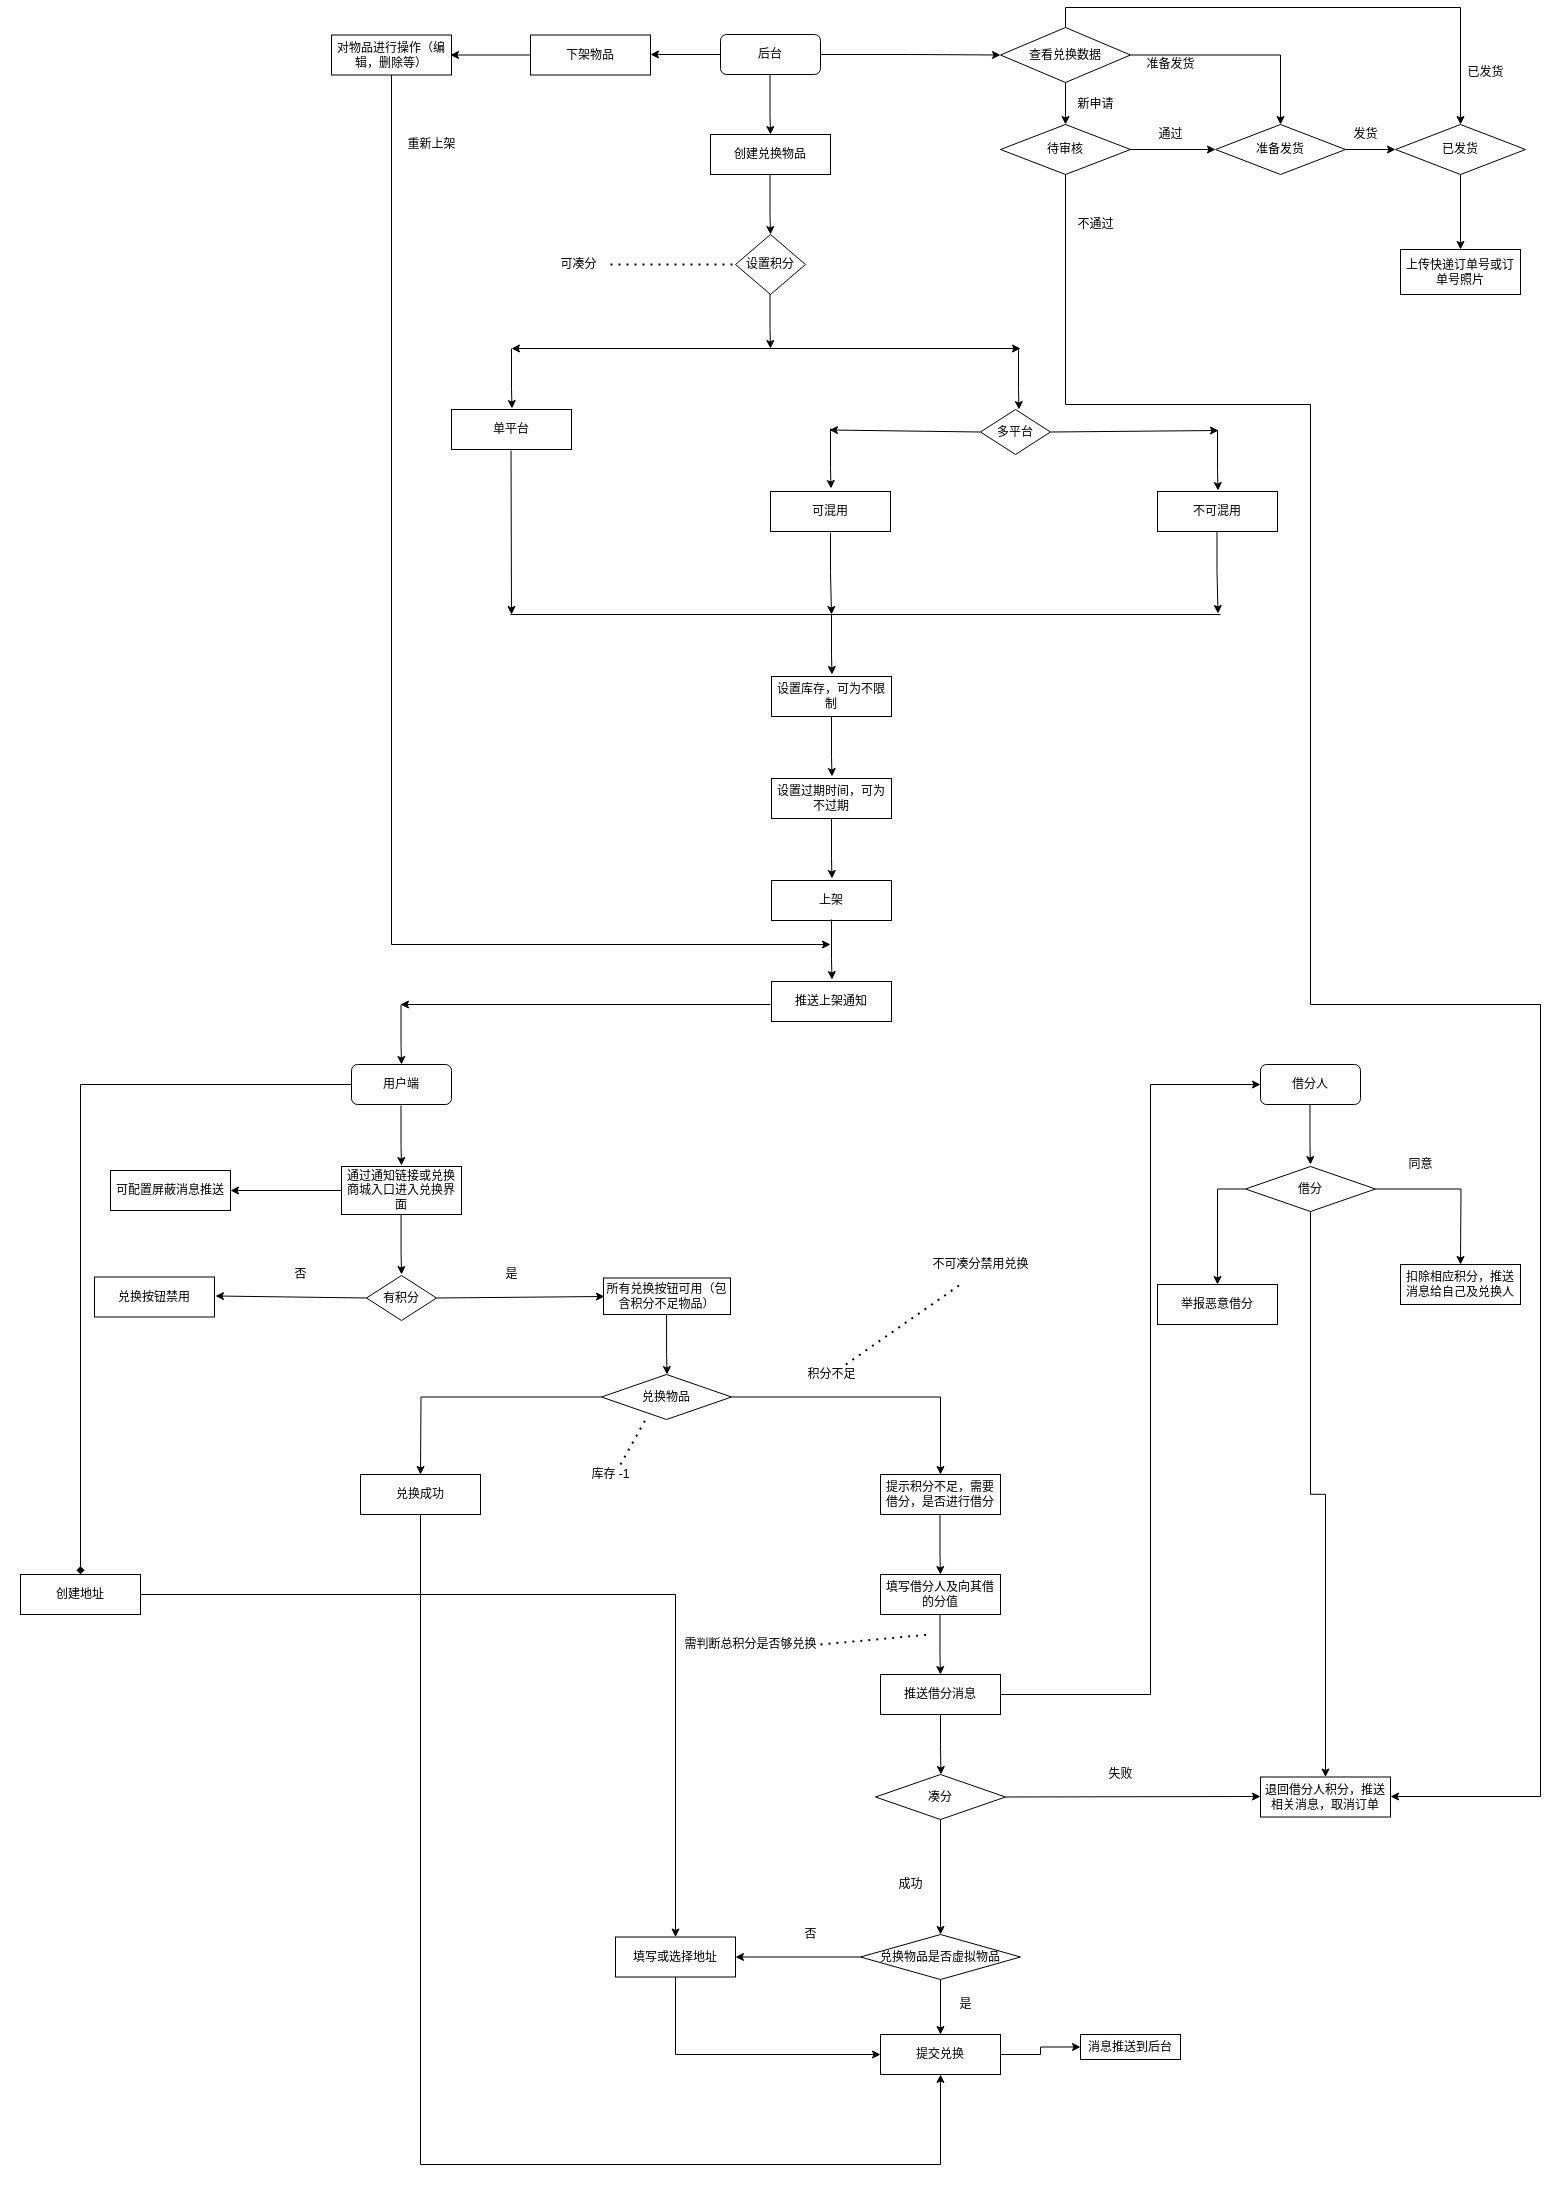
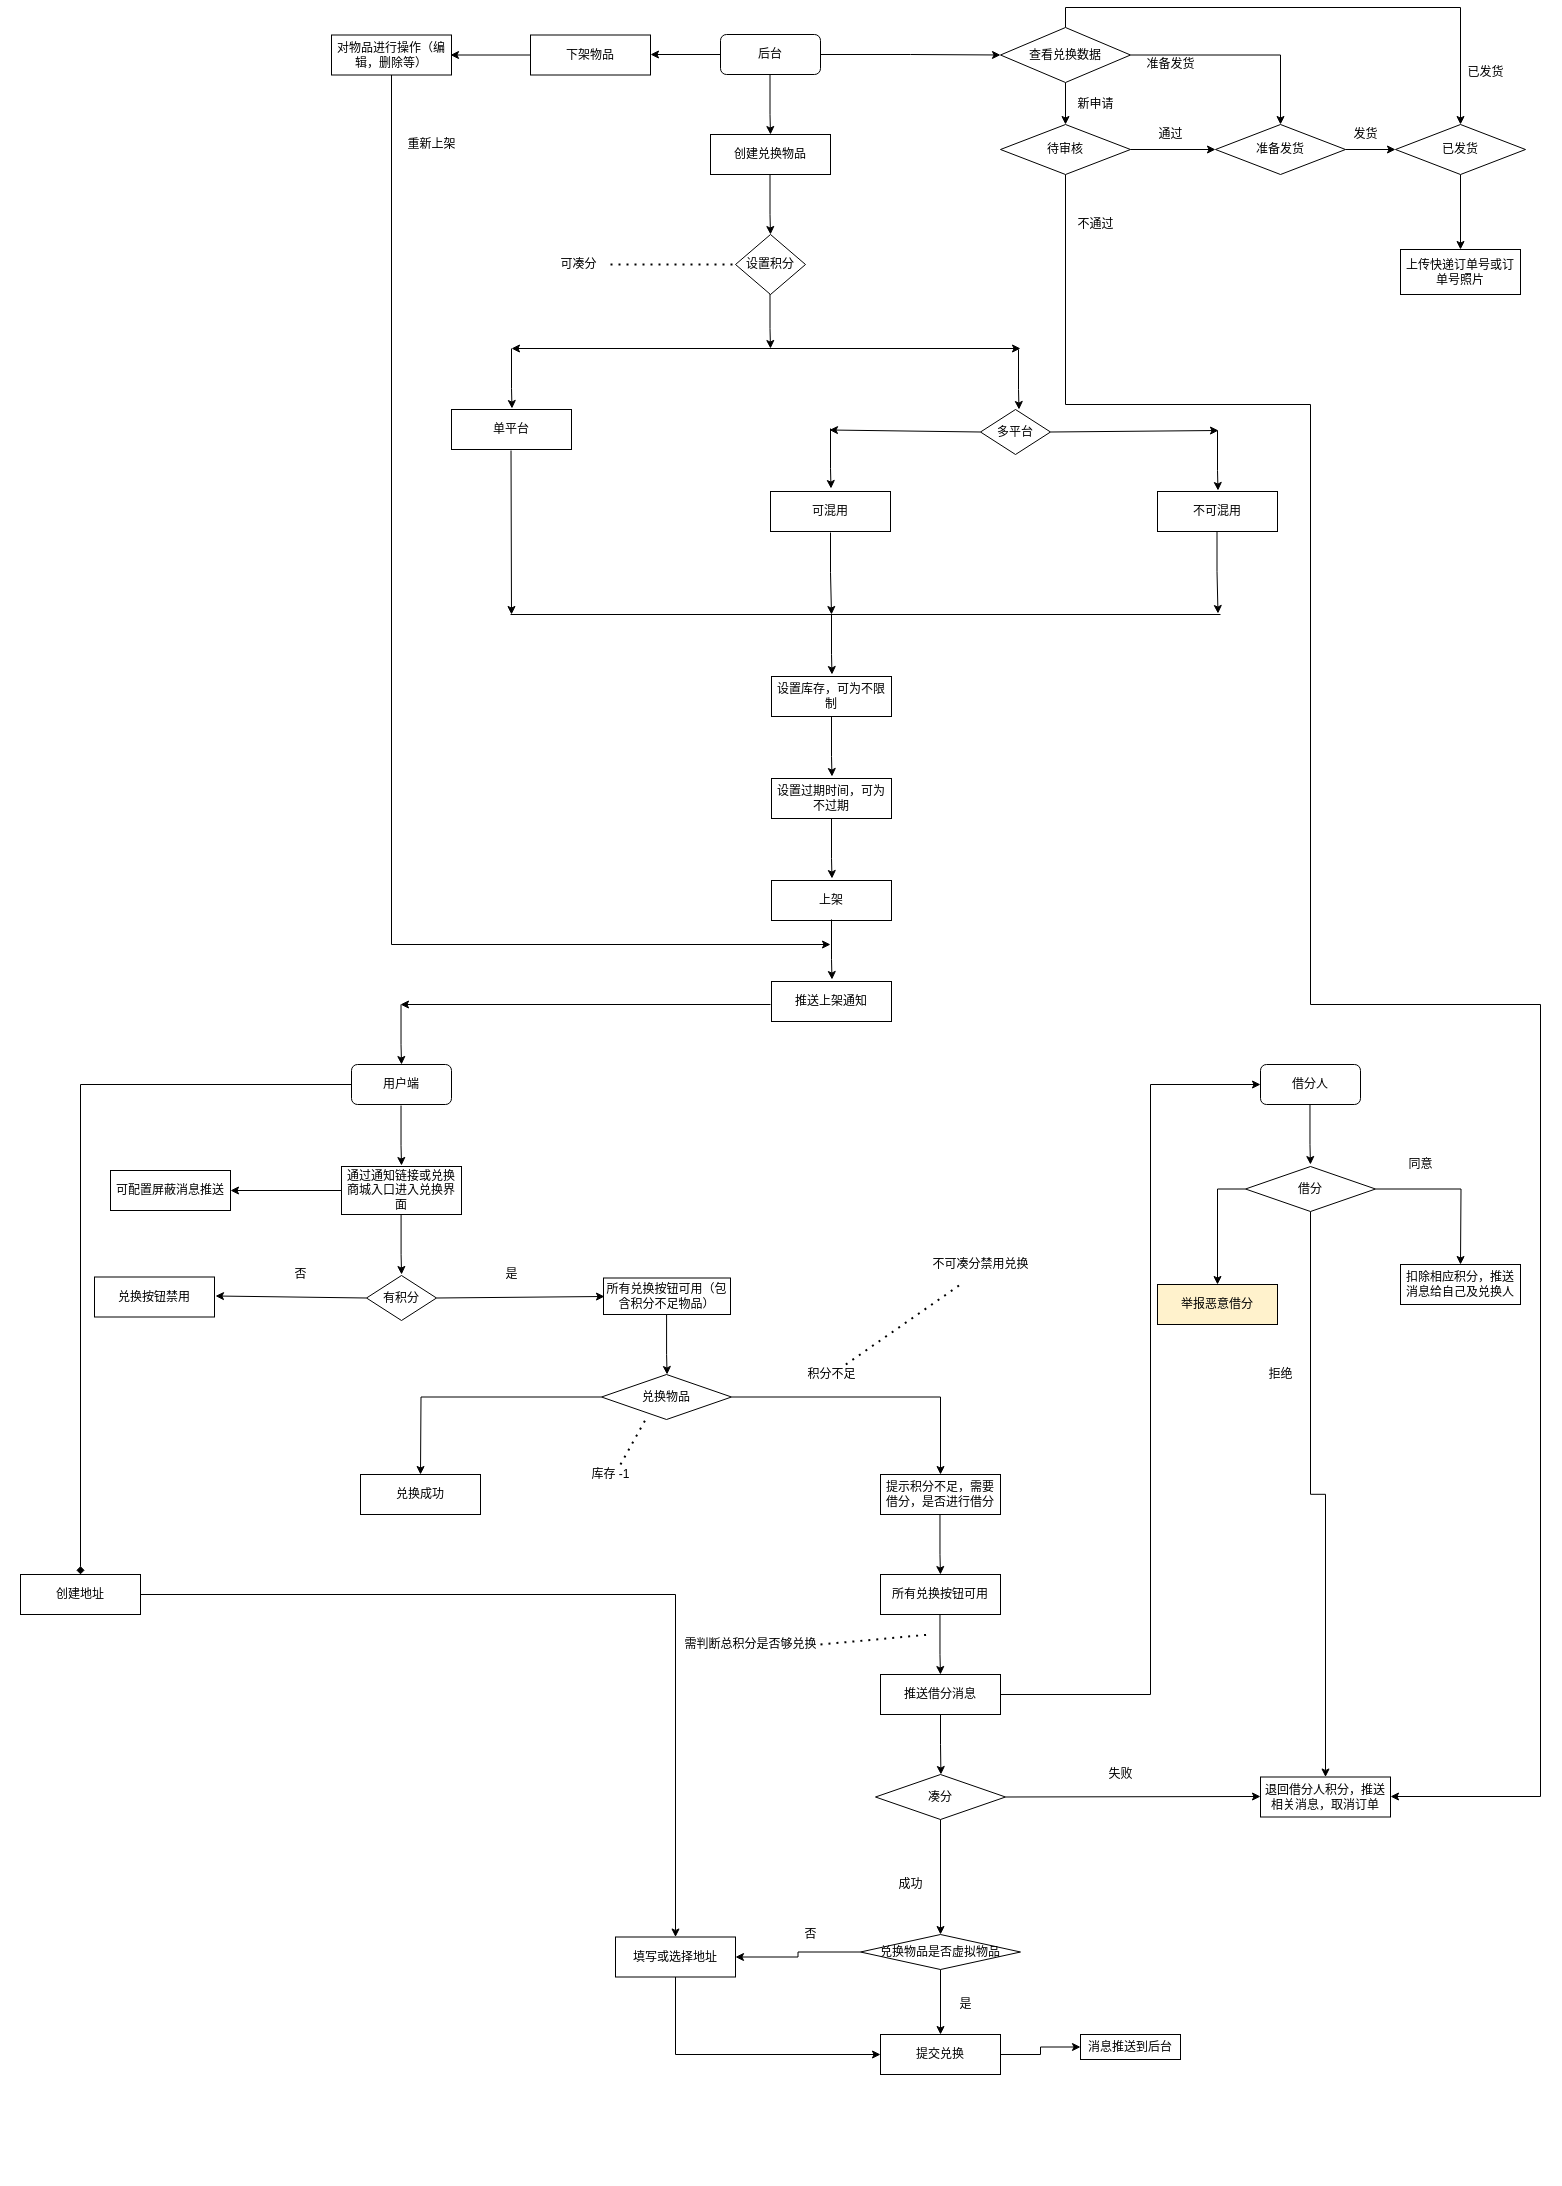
node "举报恶意借分": fillcolor #ffffff -> #fff2cc
node "拒绝": added
node "填写借分人及向其借的分值": label "填写借分人及向其借的分值" -> "所有兑换按钮可用"
node "兑换物品是否虚拟物品": size 160x45 -> 160x35
edge "兑换成功" -> "提交兑换": removed
